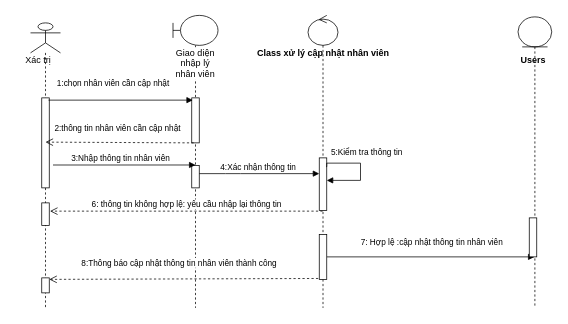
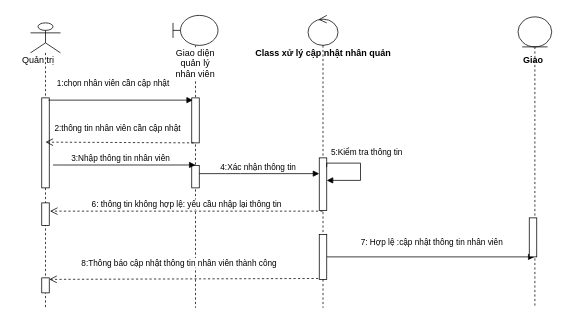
node "Class xử lý cập nhật nhân viên": label "Class xử lý cập nhật nhân viên" -> "Class xử lý cập nhật nhân quản"
node "Xác trị": label "Xác trị" -> "Quản trị"
node "Users": label "Users" -> "Giao"
node "Giao diện nhập lý nhân viên": label "Giao diện nhập lý nhân viên" -> "Giao diện quản lý nhân viên"
